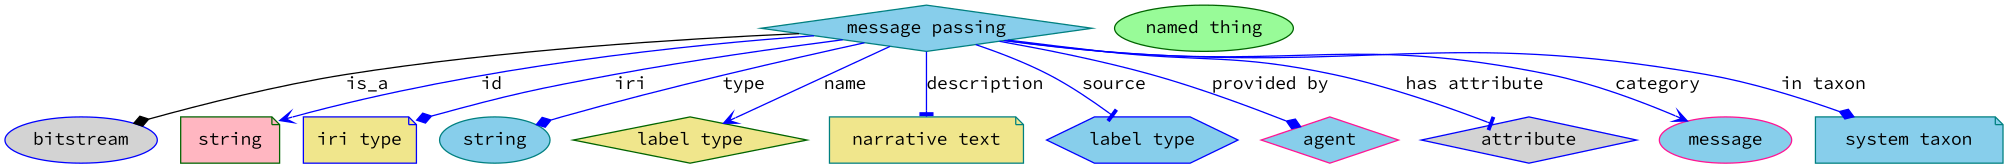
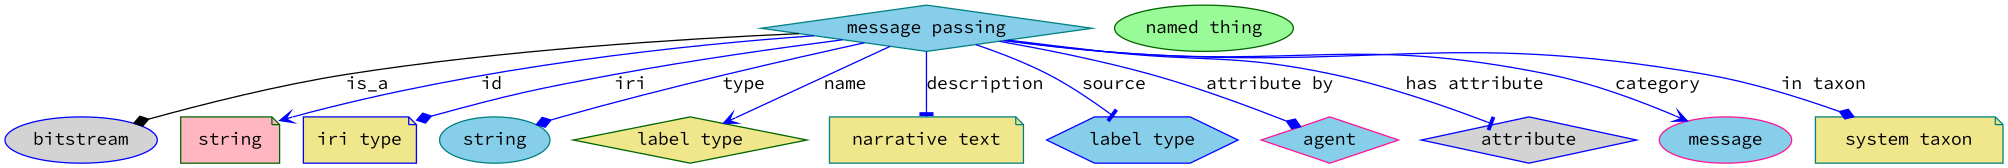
edge "message passing" -> "agent": label "provided by" -> "attribute by"
node "system taxon": fillcolor skyblue -> khaki
